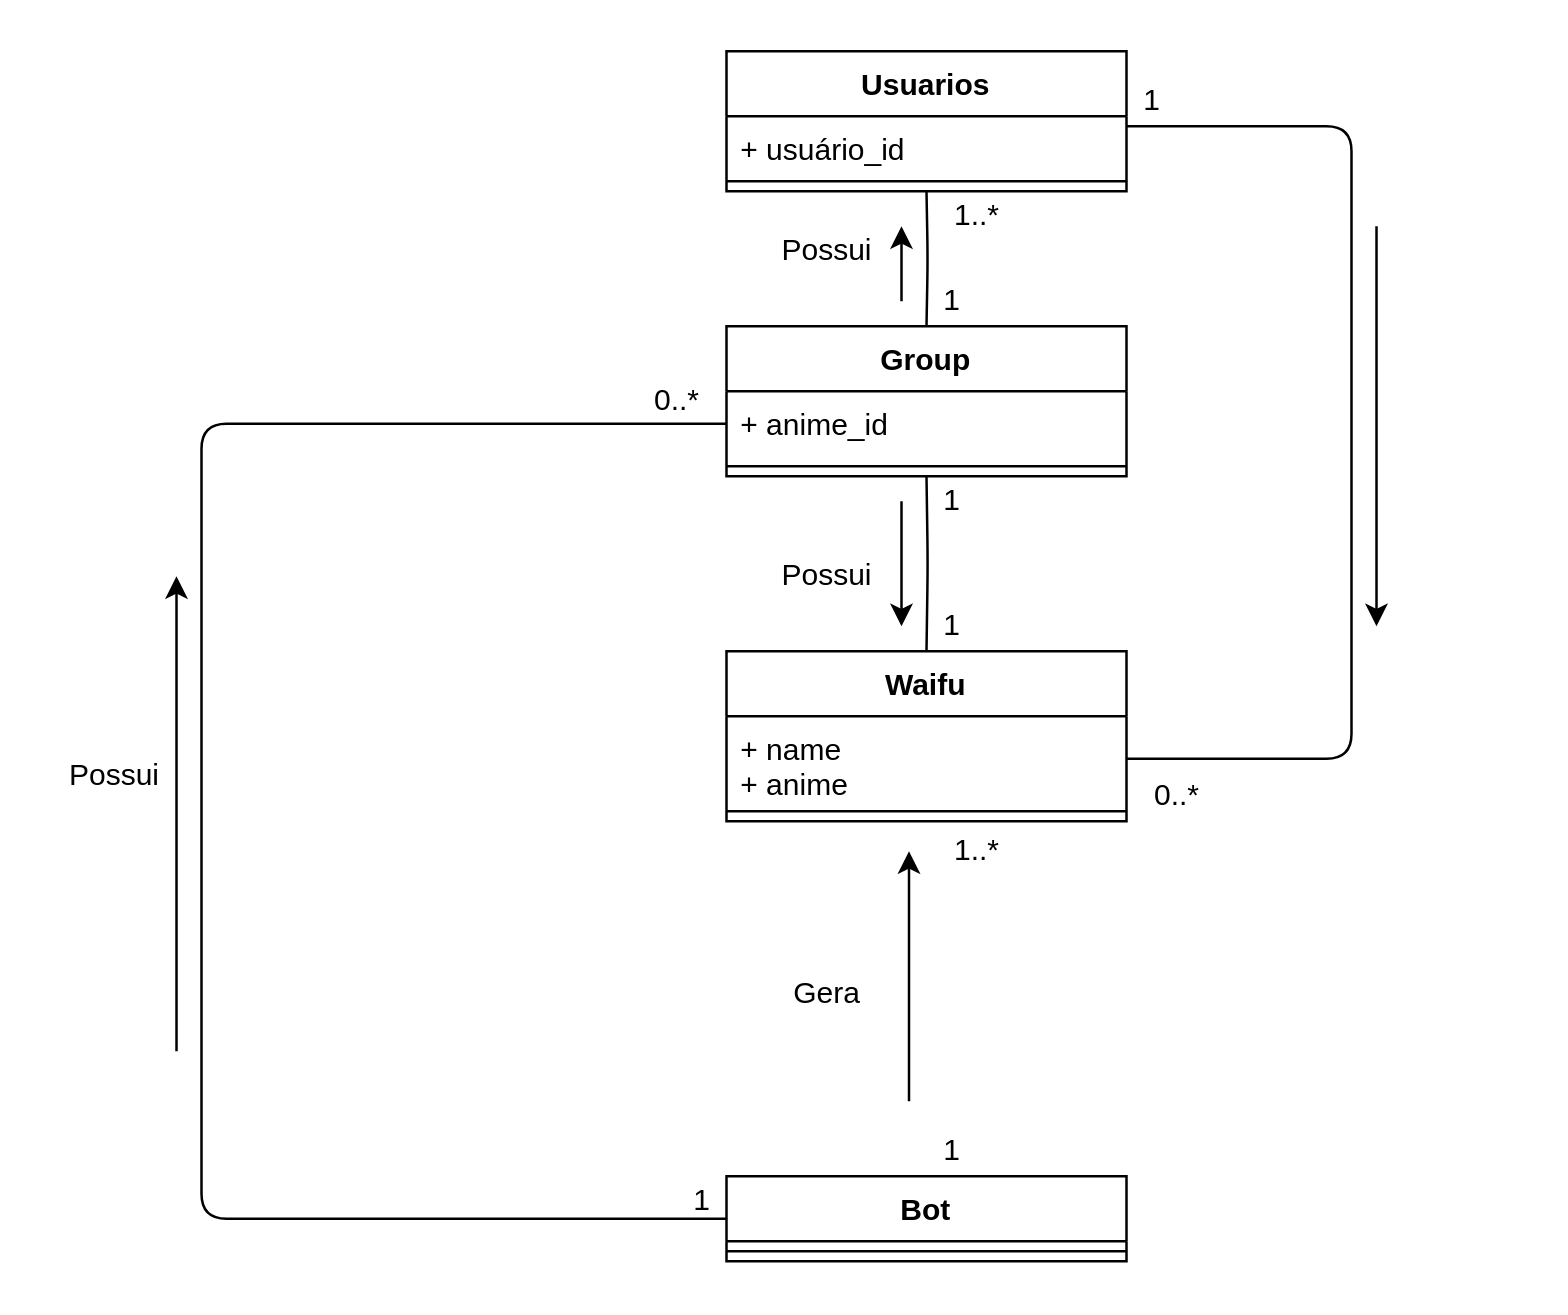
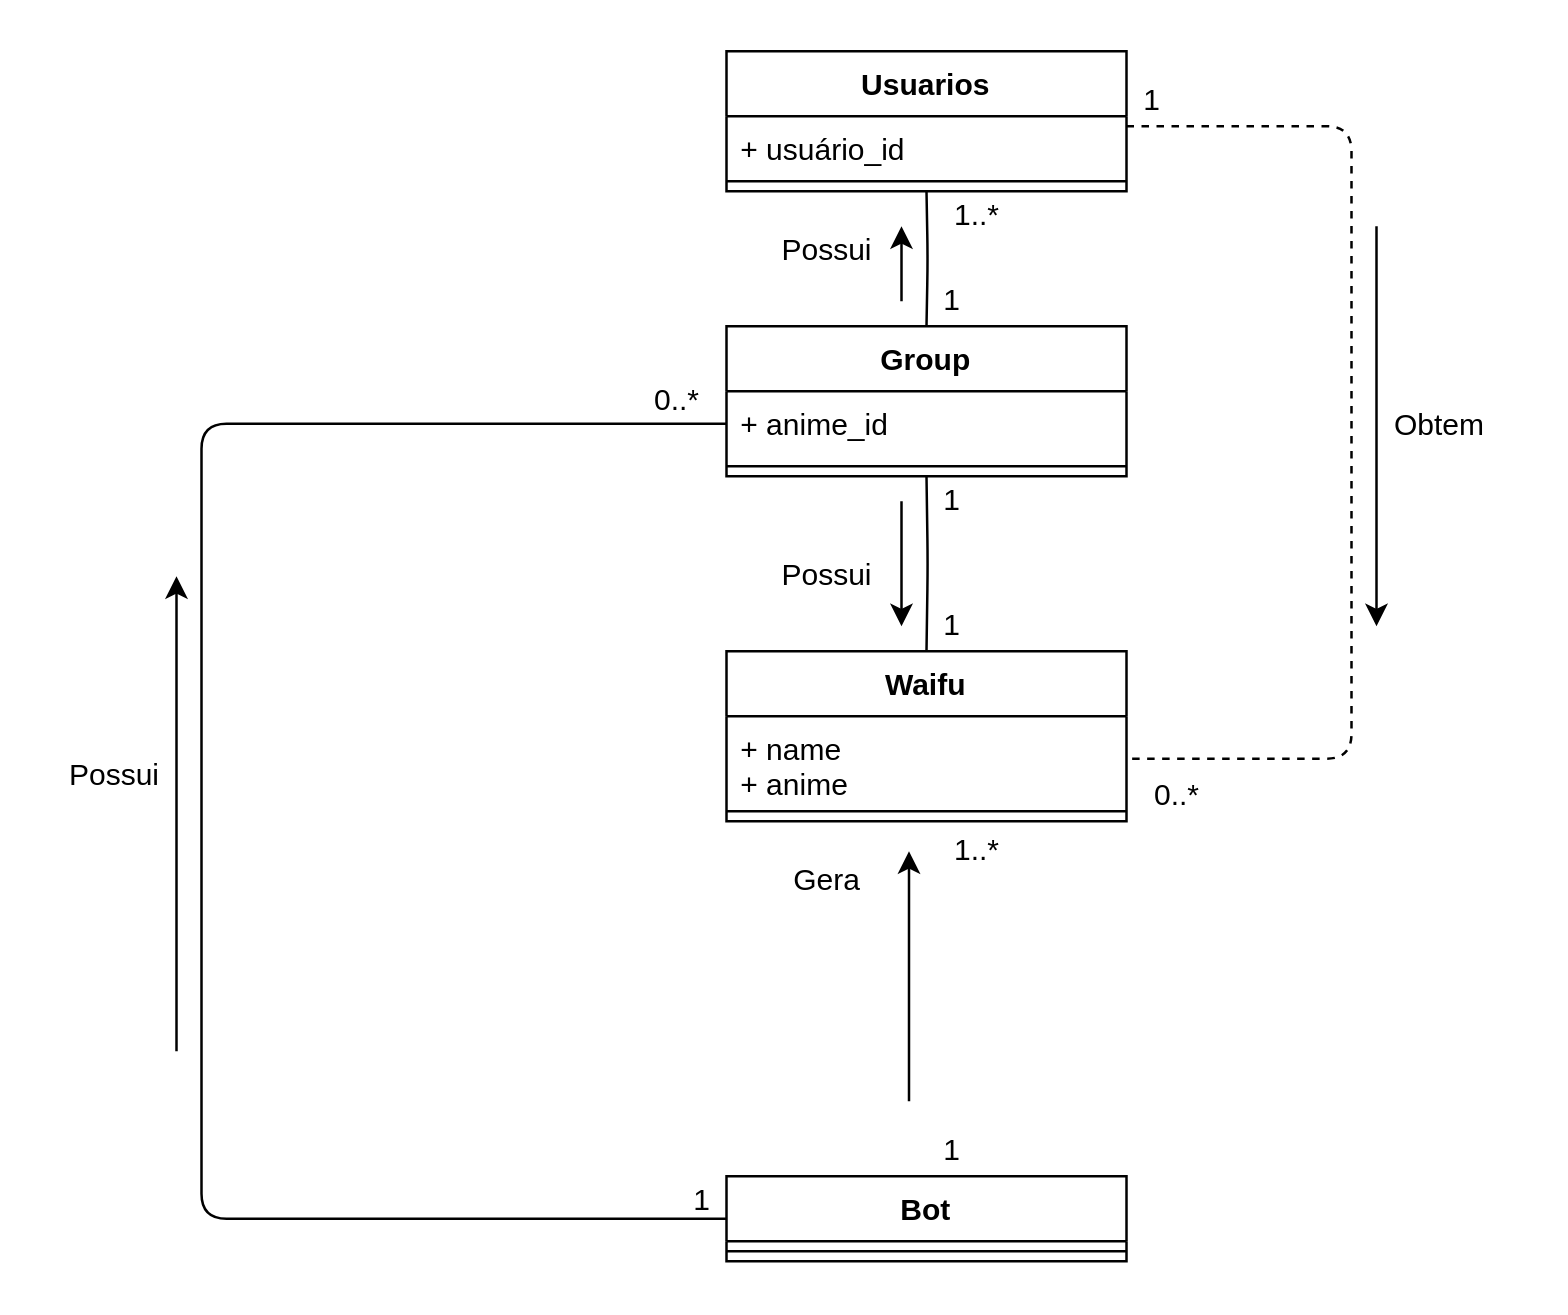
node "Obtem": added
edge "+ usuário_id" -- "+ name + anime": style solid -> dashed
node "Gera": moved (826, 994) -> (826, 881)
